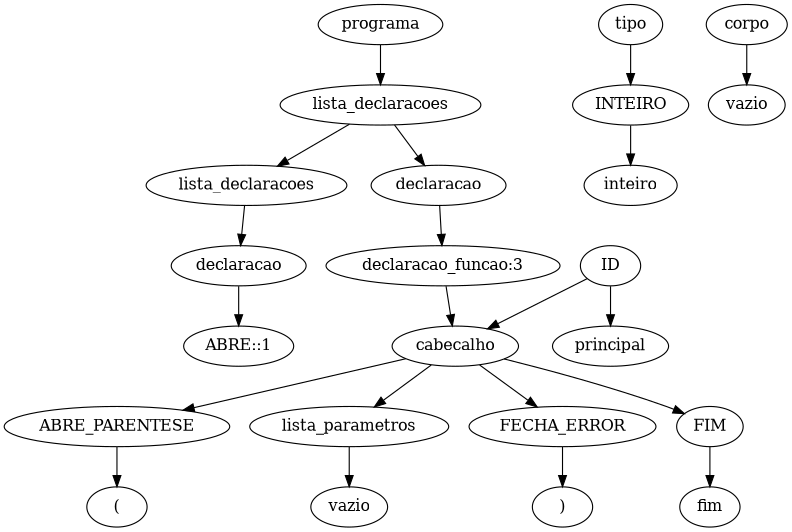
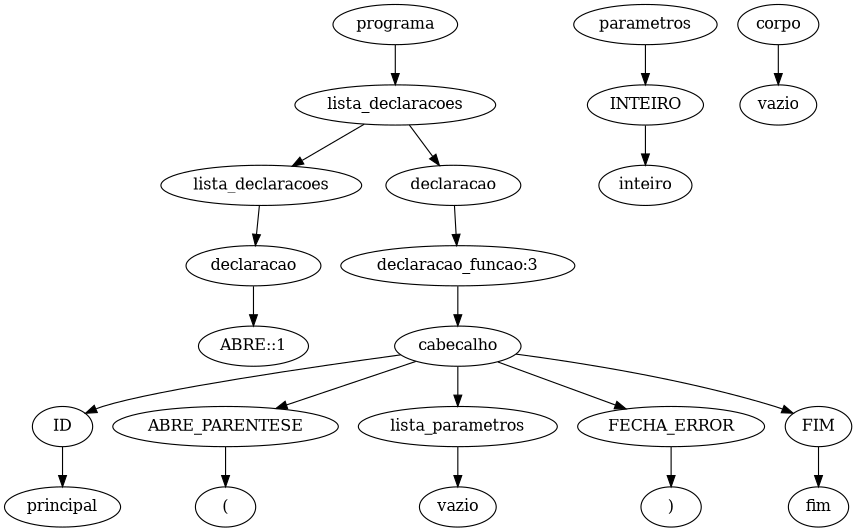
node "tipo": label "tipo" -> "parametros"
edge "ID" -> "cabecalho": reversed
